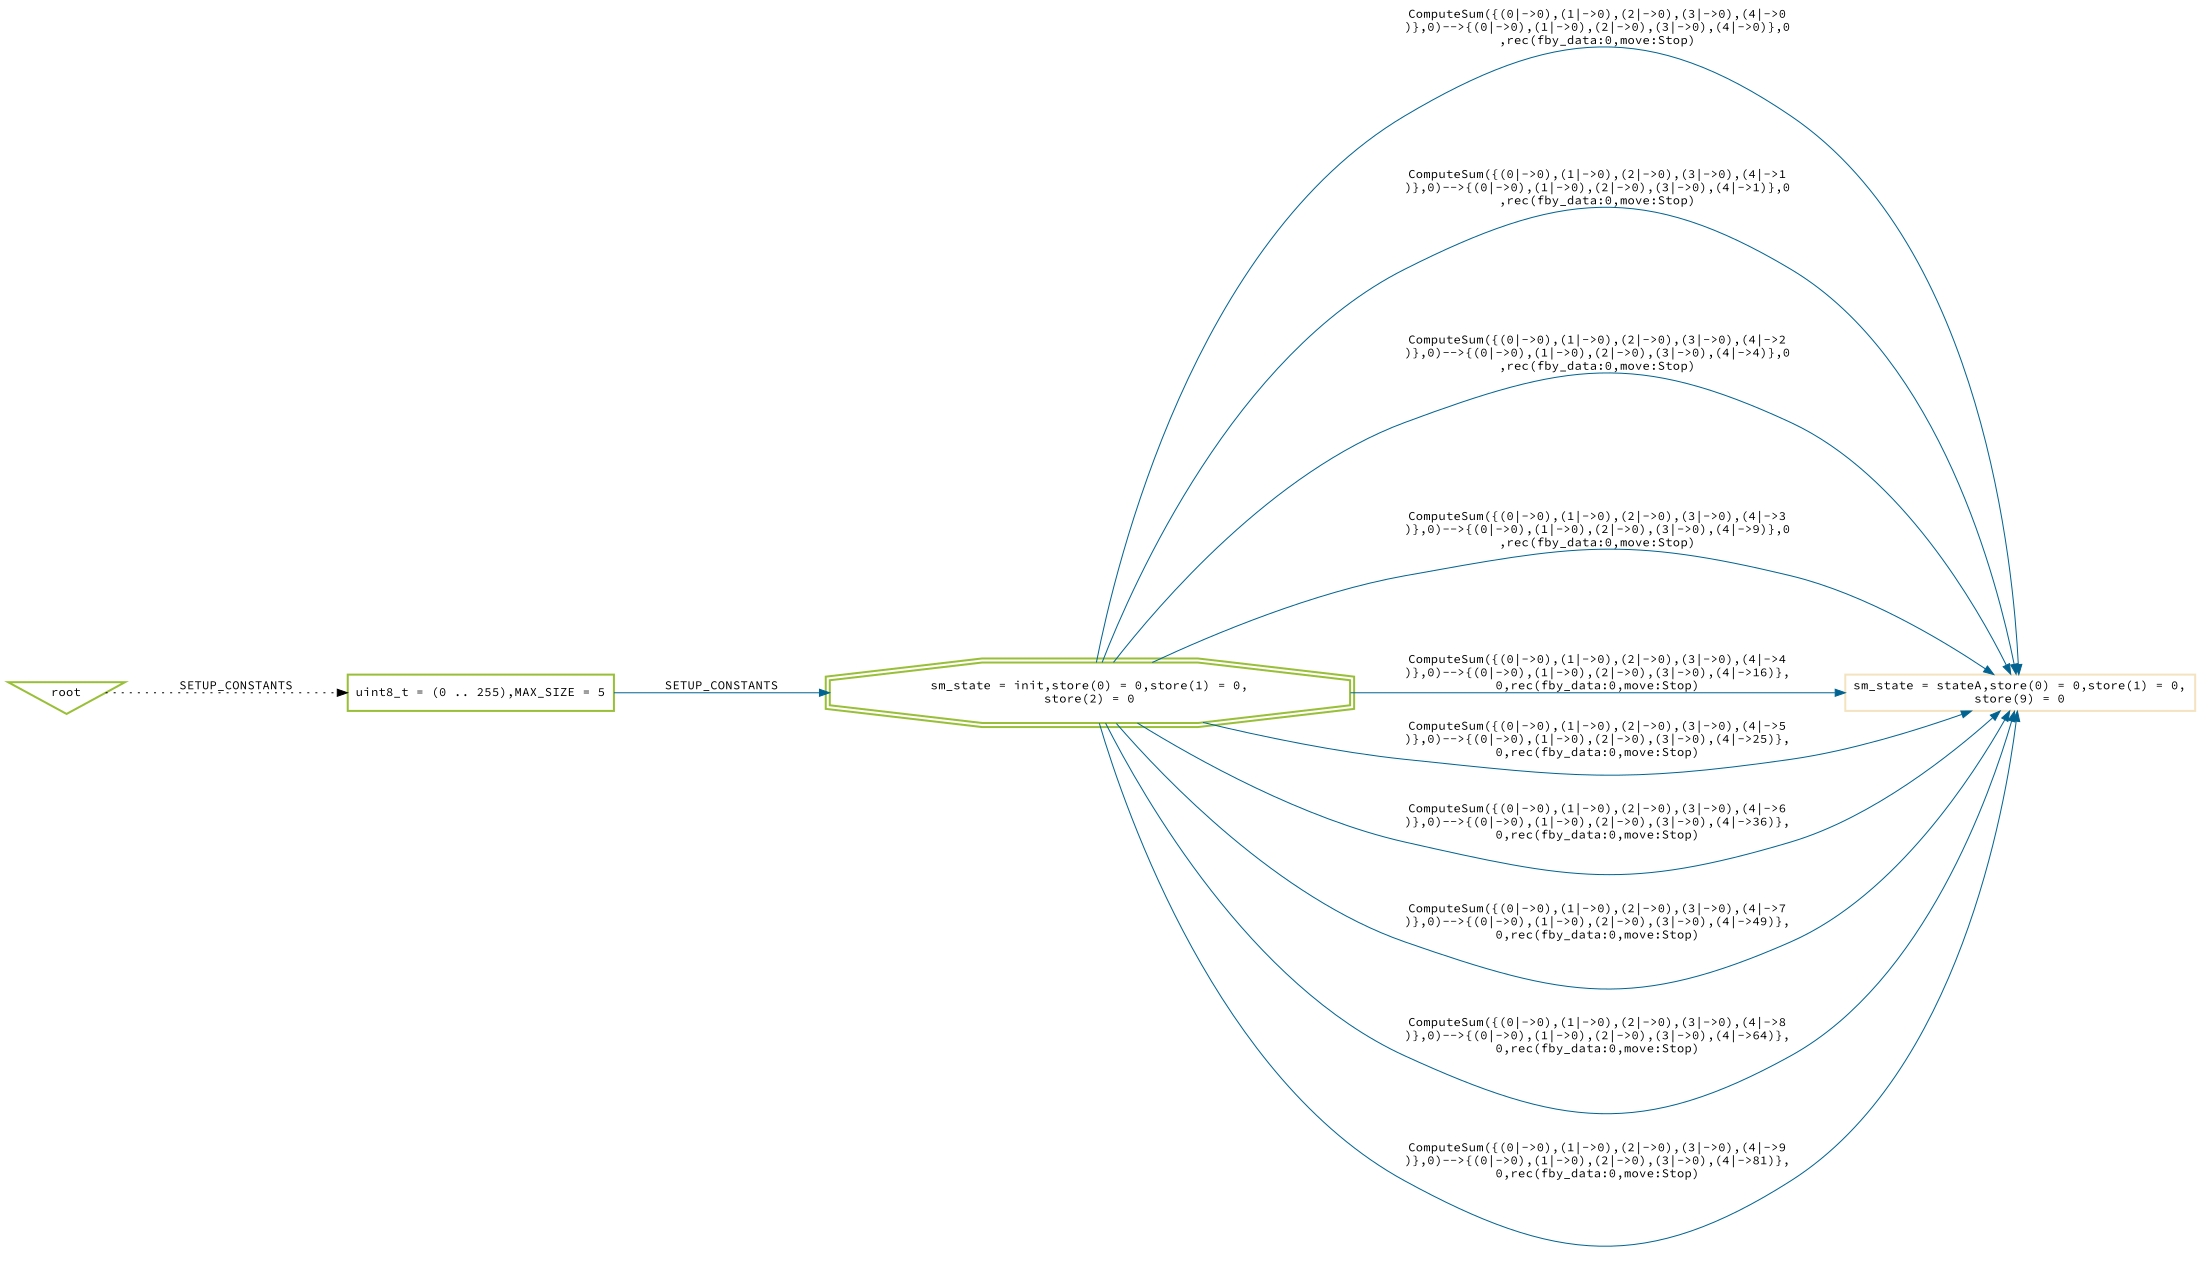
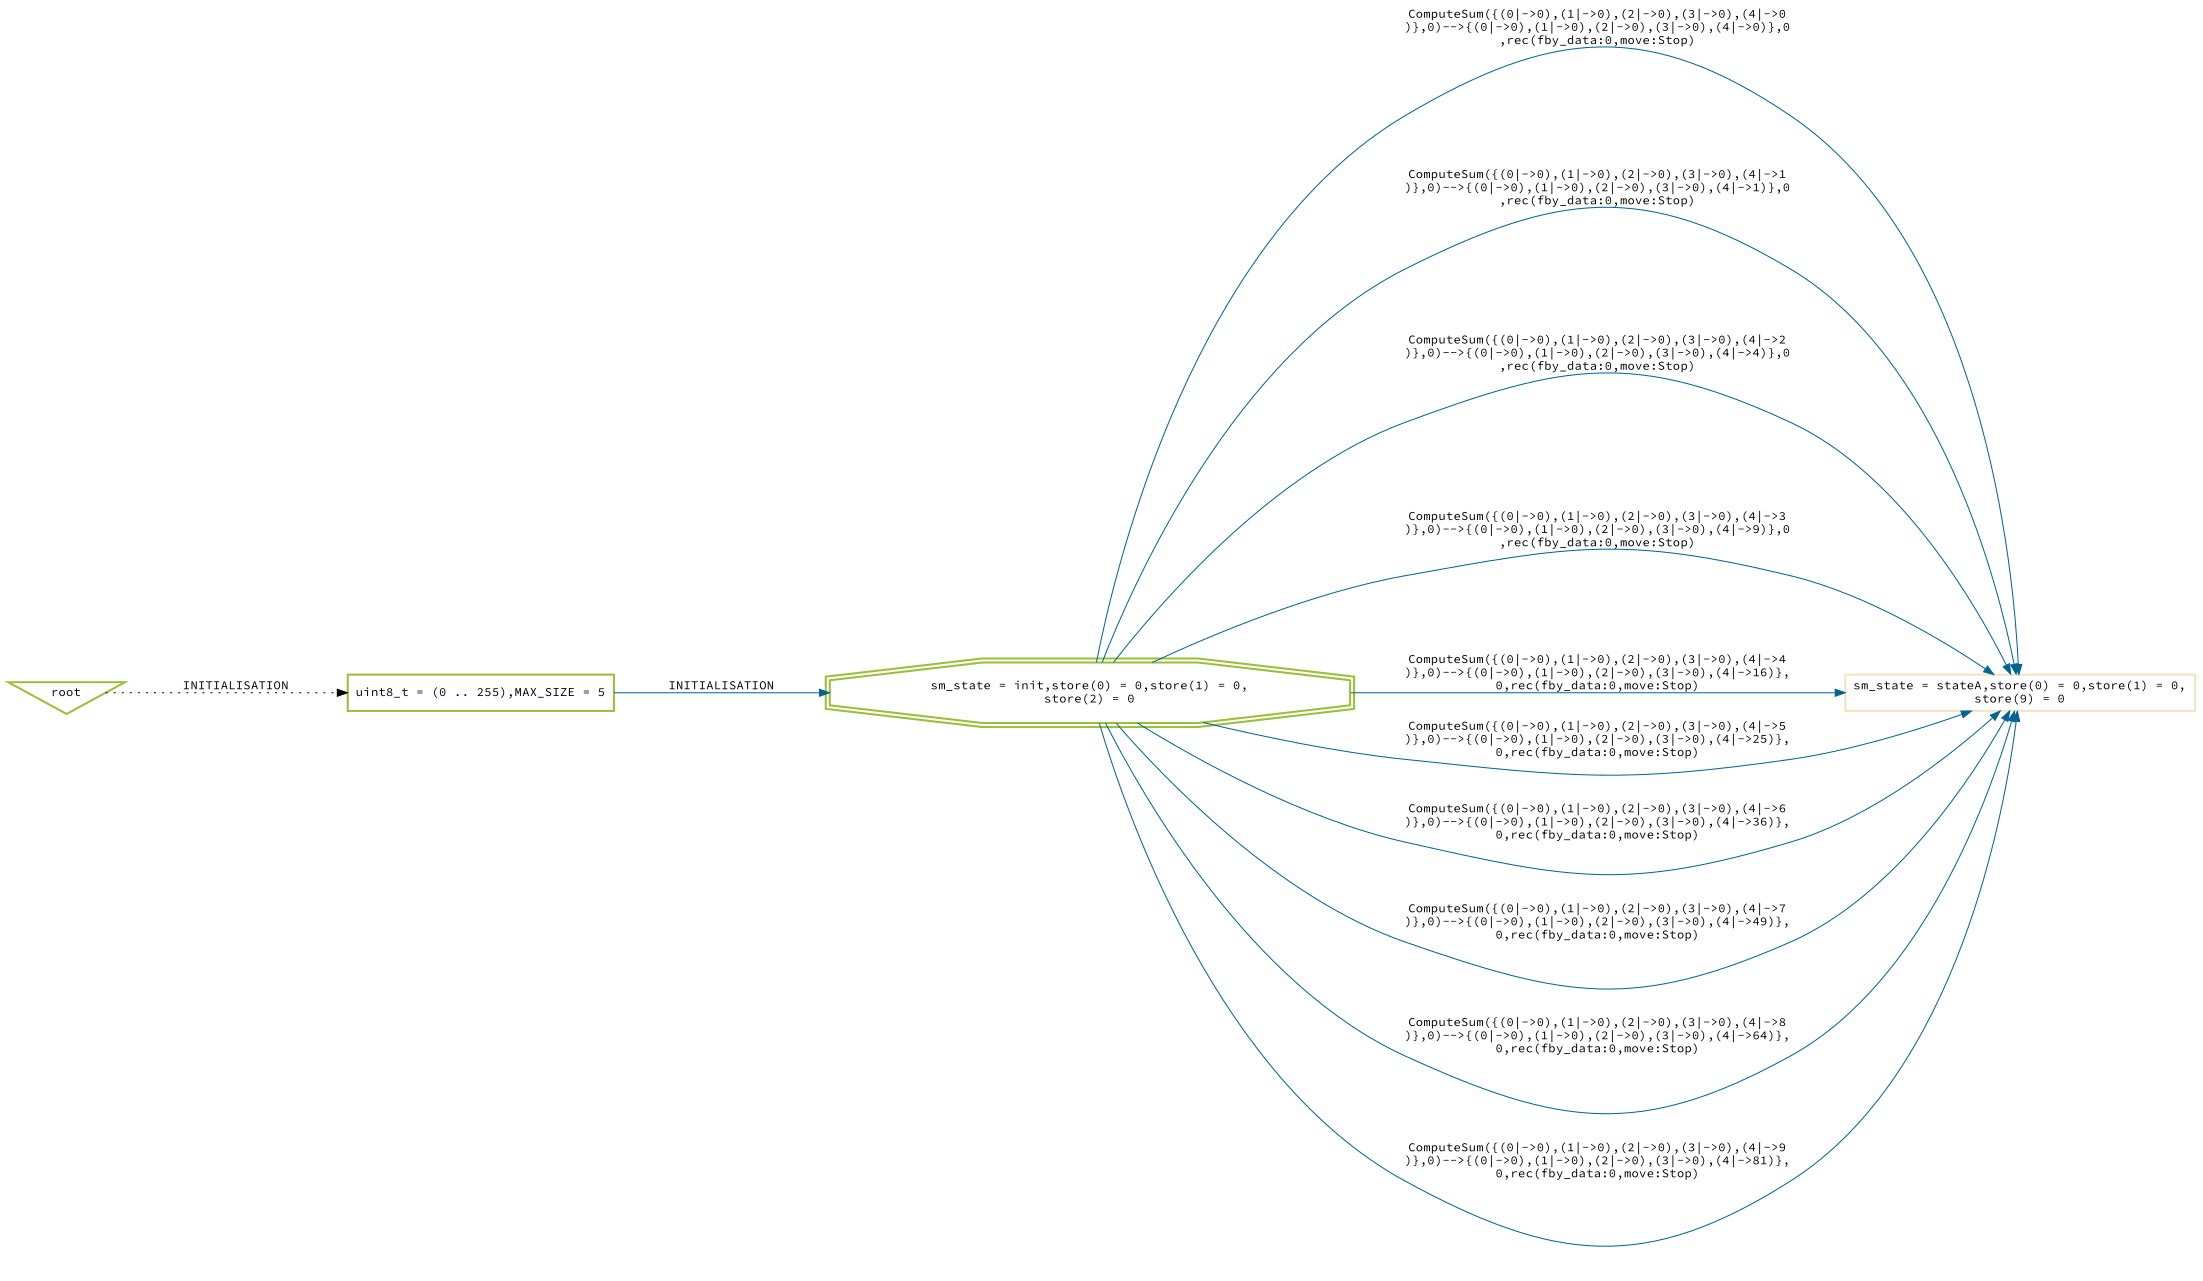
edge "root" -> "uint8_t = (0 .. 255),MAX_SIZE = 5": label "SETUP_CONSTANTS" -> "INITIALISATION"
edge "uint8_t = (0 .. 255),MAX_SIZE = 5" -> "sm_state = init,store(0) = 0,store(1) = 0, store(2) = 0": label "SETUP_CONSTANTS" -> "INITIALISATION"
